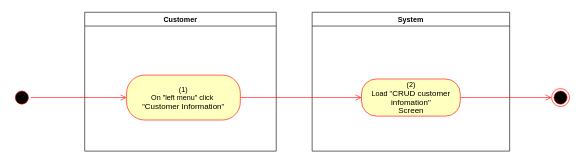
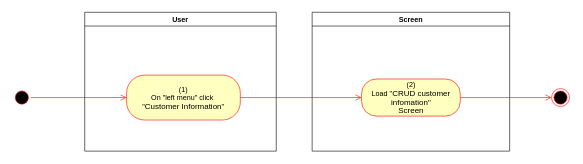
node "Customer": label "Customer" -> "User"
node "System": label "System" -> "Screen"
